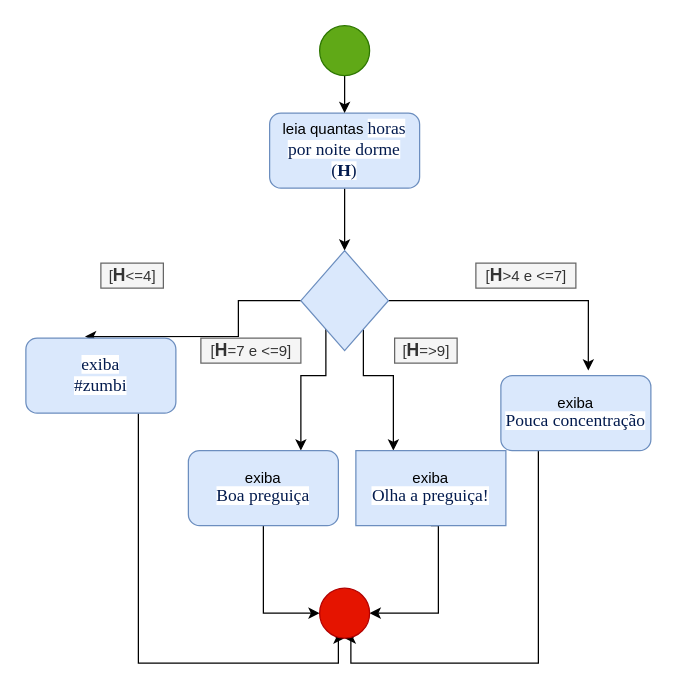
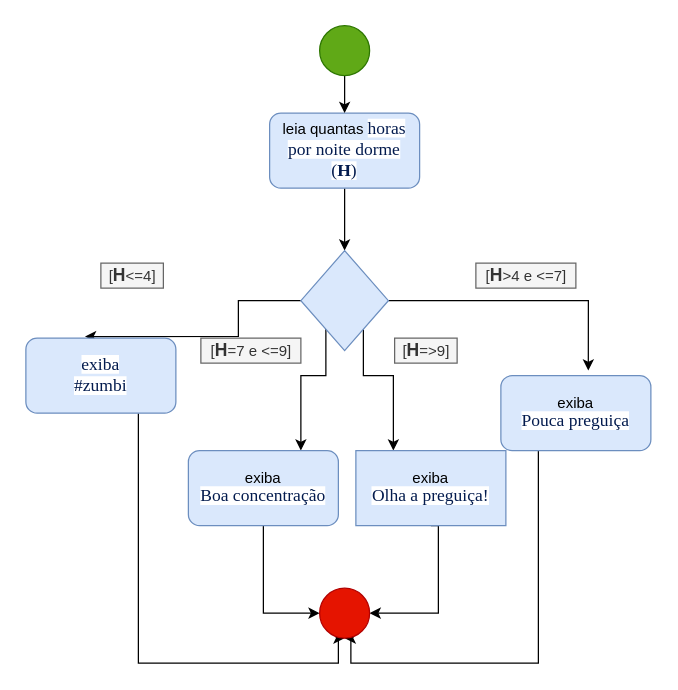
node "exiba Pouca concentração": label "exiba Pouca concentração" -> "exiba Pouca preguiça"
node "exiba Boa preguiça": label "exiba Boa preguiça" -> "exiba Boa concentração"
